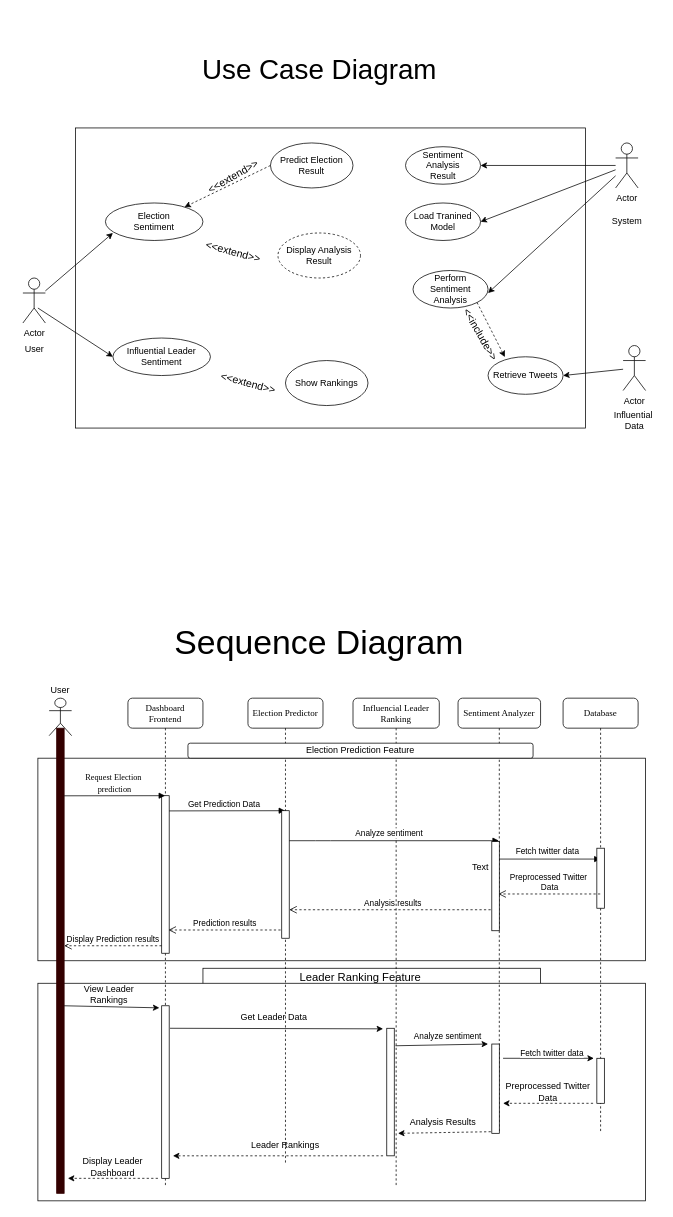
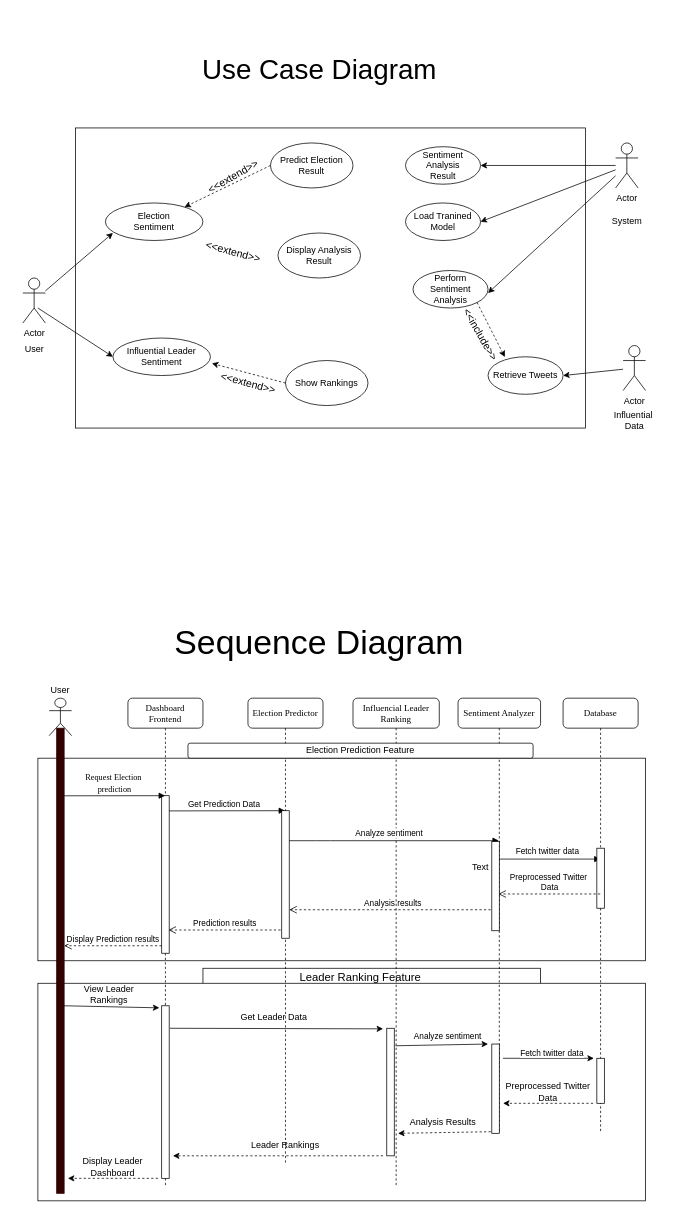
node "Display Analysis Result": style dashed -> solid
edge "Show Rankings" -> "Influential Leader Sentiment": added
